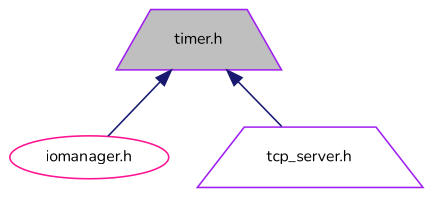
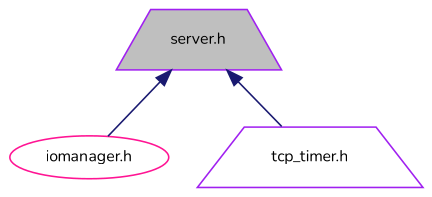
node "timer.h": label "timer.h" -> "server.h"
node "tcp_server.h": label "tcp_server.h" -> "tcp_timer.h"
